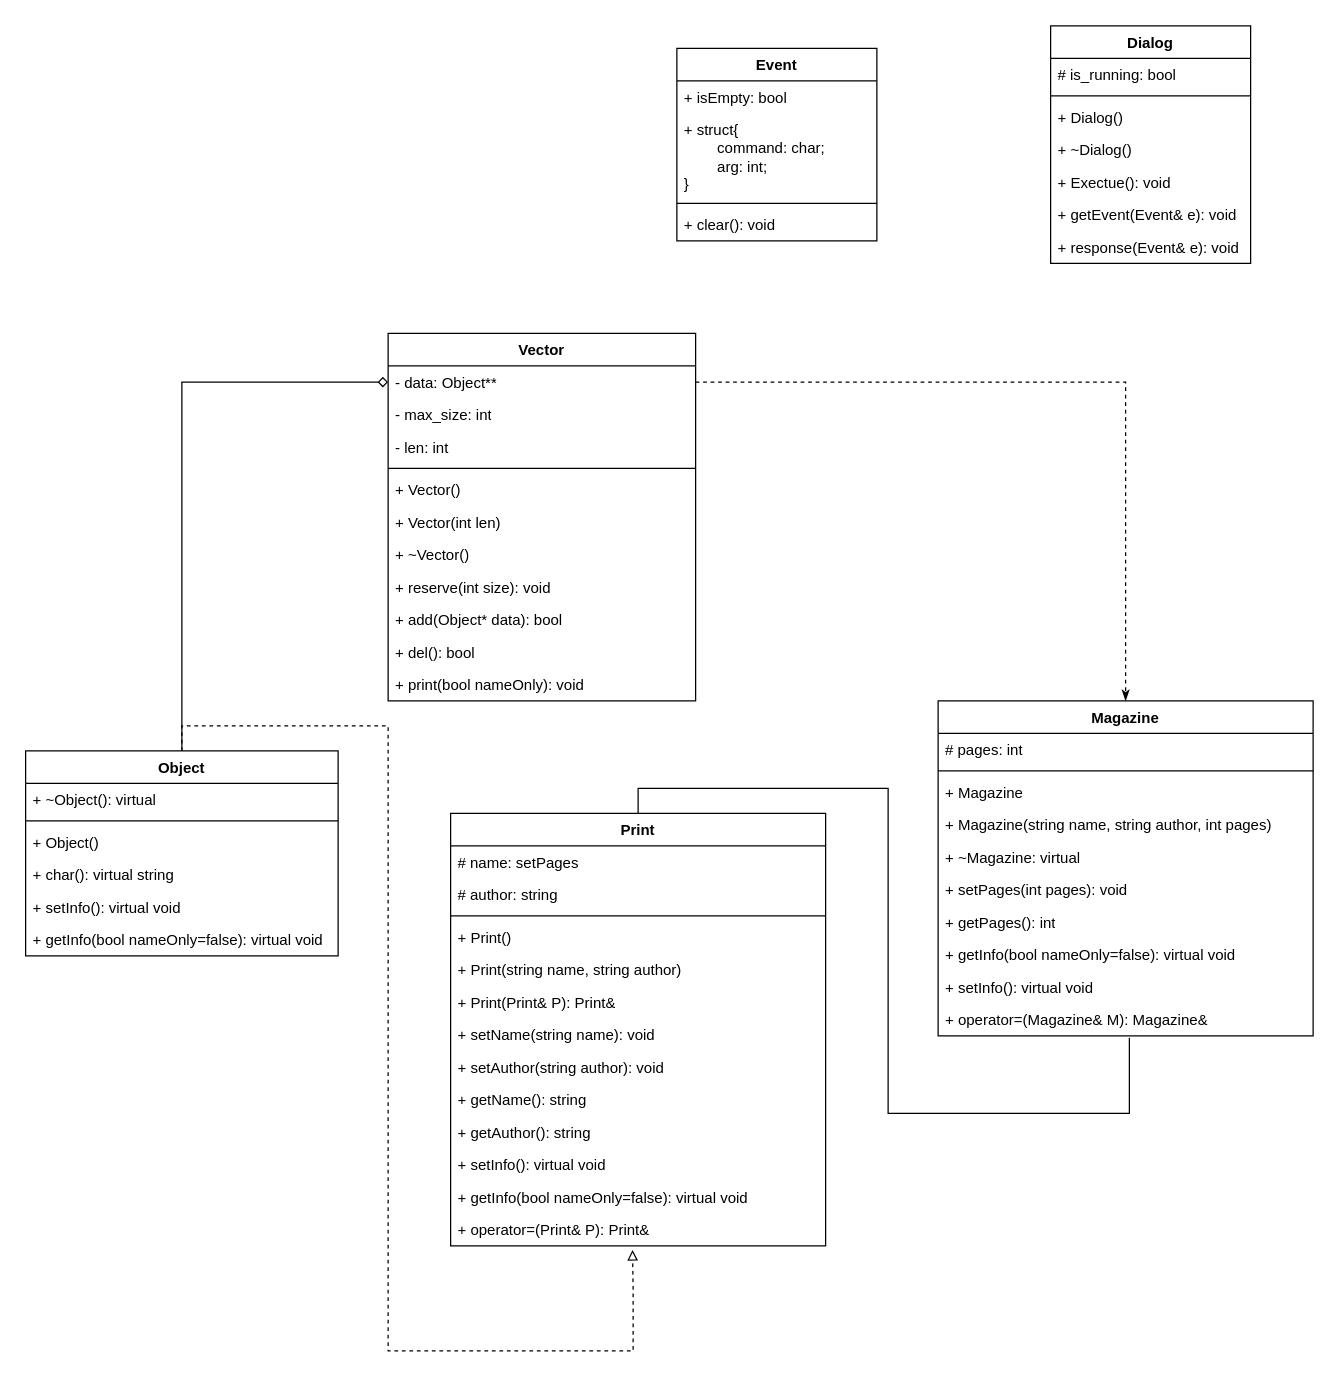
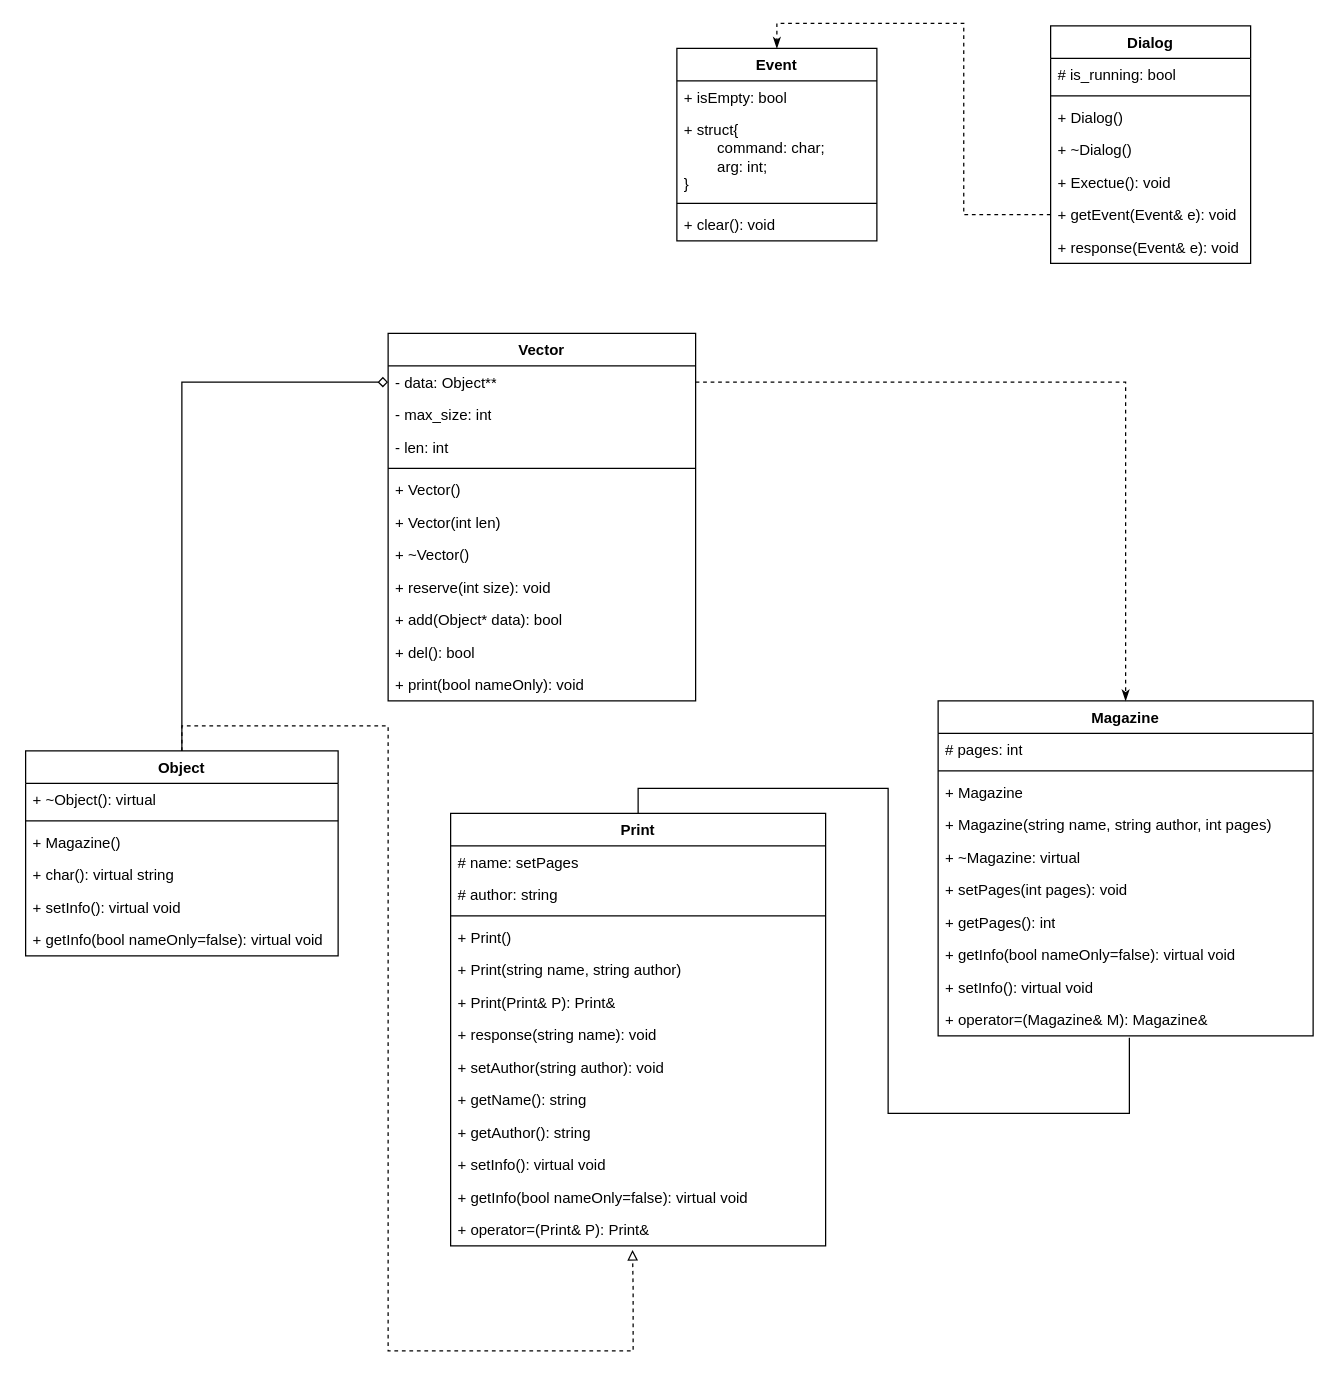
edge "+ getEvent(Event& e): void" -> "Event": added
node "+ Object()": label "+ Object()" -> "+ Magazine()"
node "+ setName(string name): void": label "+ setName(string name): void" -> "+ response(string name): void"
